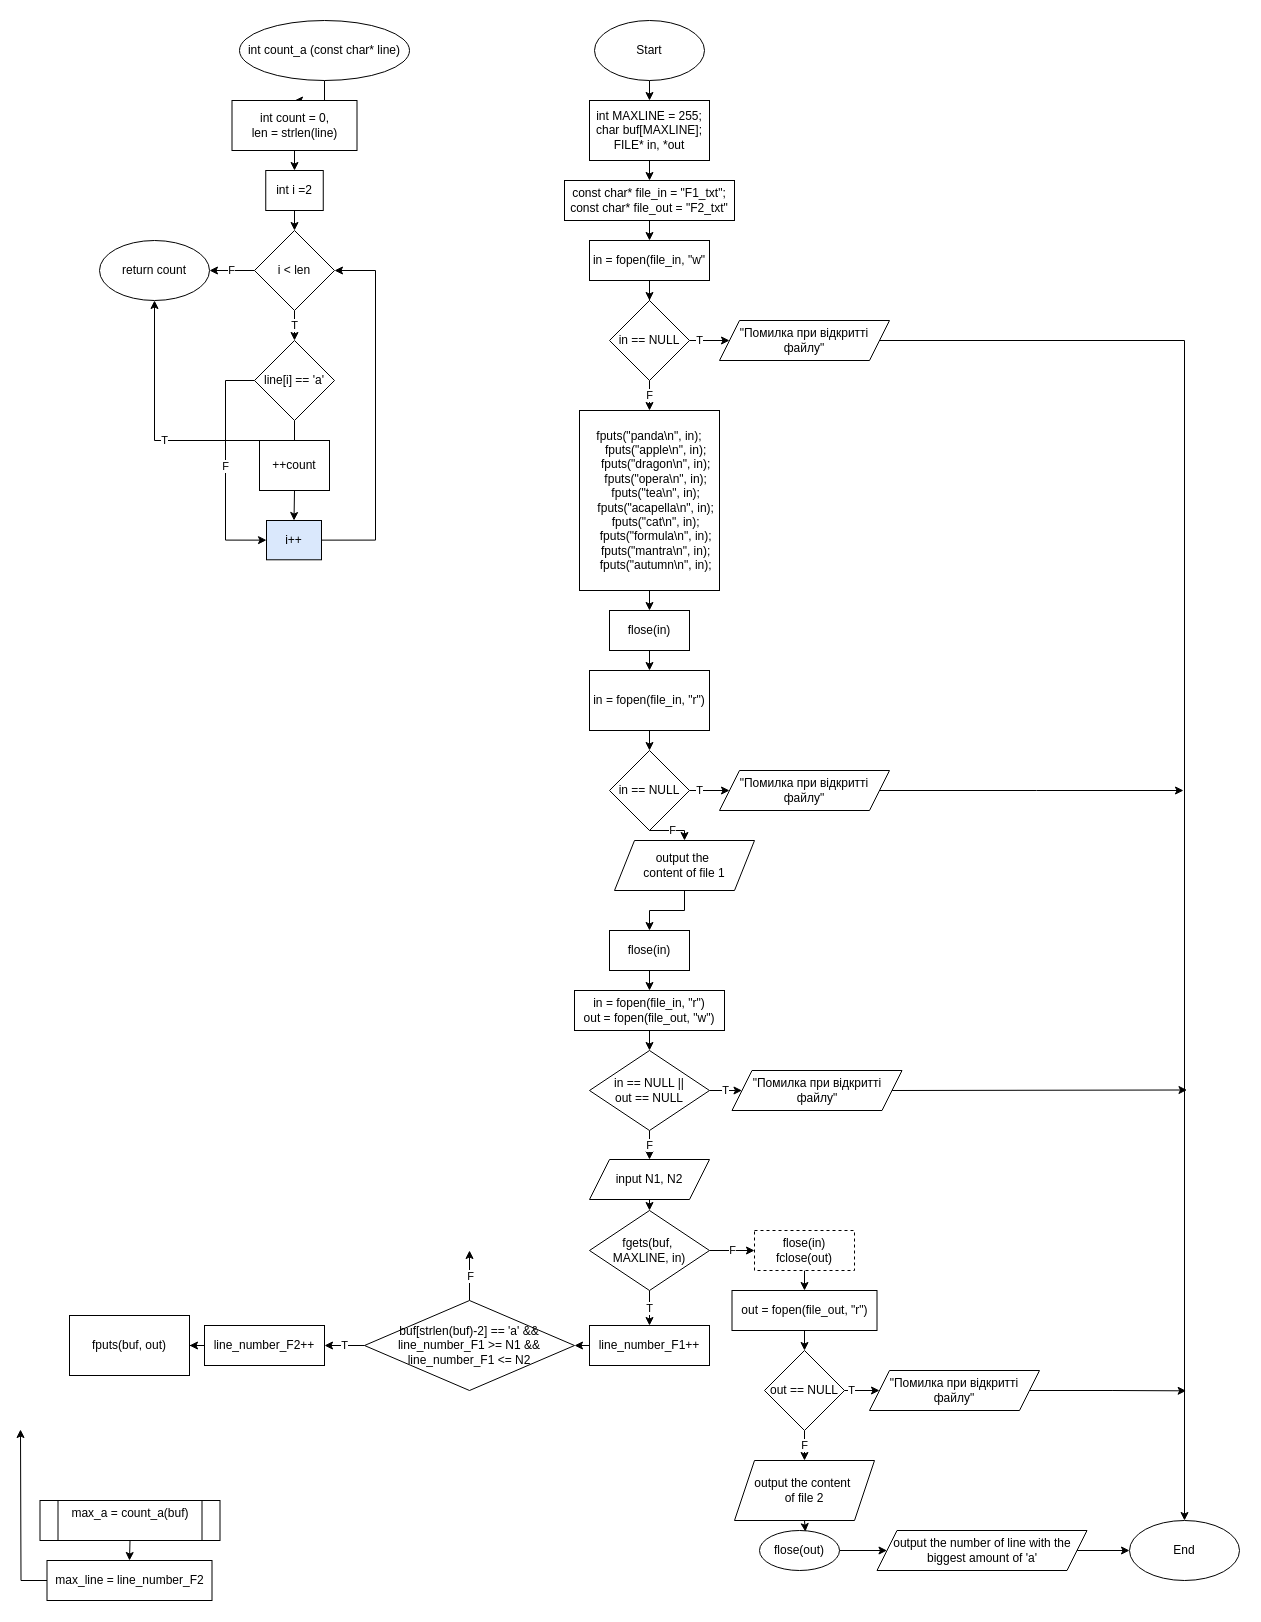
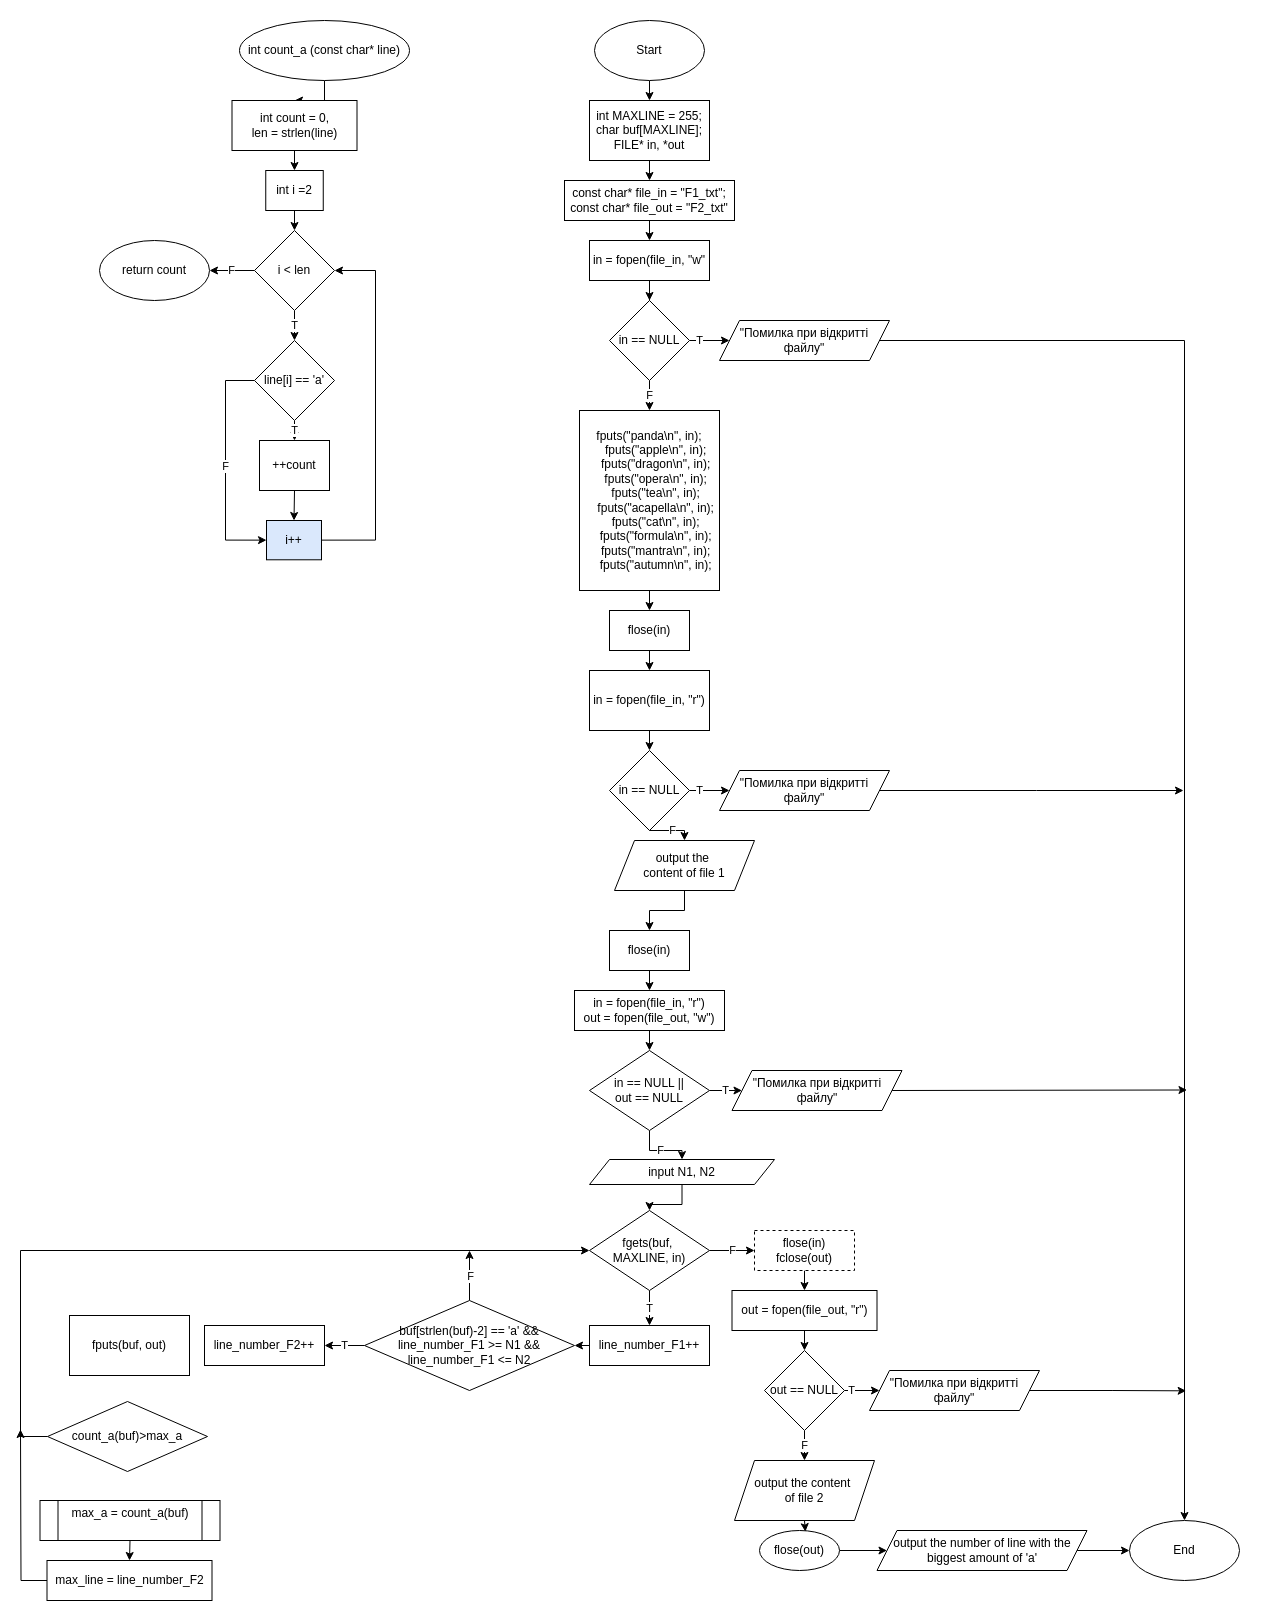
edge "line[i] == 'a'" -> "return count": now "line[i] == 'a'" -> "++count"
node "input N1, N2": size 120x40 -> 185x25
edge "count_a(buf)>max_a" -> "fgets(buf, MAXLINE, in)": added
edge "line_number_F2++" -> "fputs(buf, out)": removed
node "count_a(buf)>max_a": added
